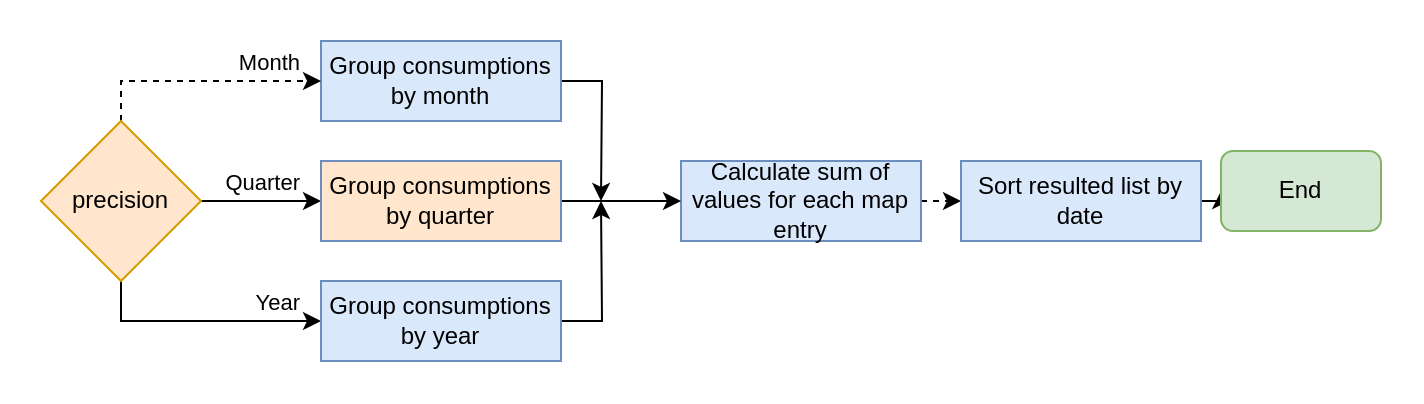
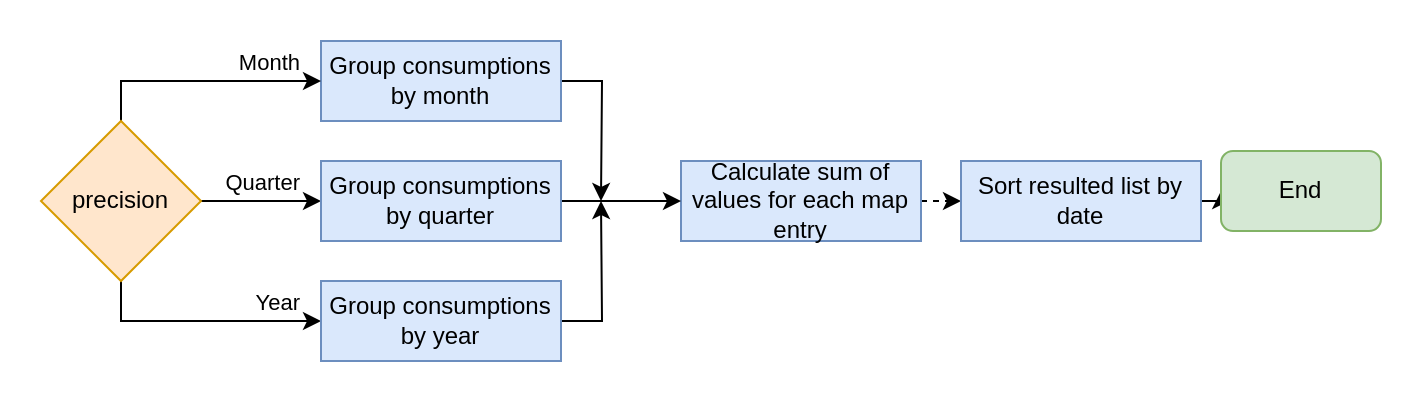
edge "precision" -> "Group consumptions by month": style dashed -> solid
node "Group consumptions by quarter": fillcolor #ffe6cc -> #dae8fc
